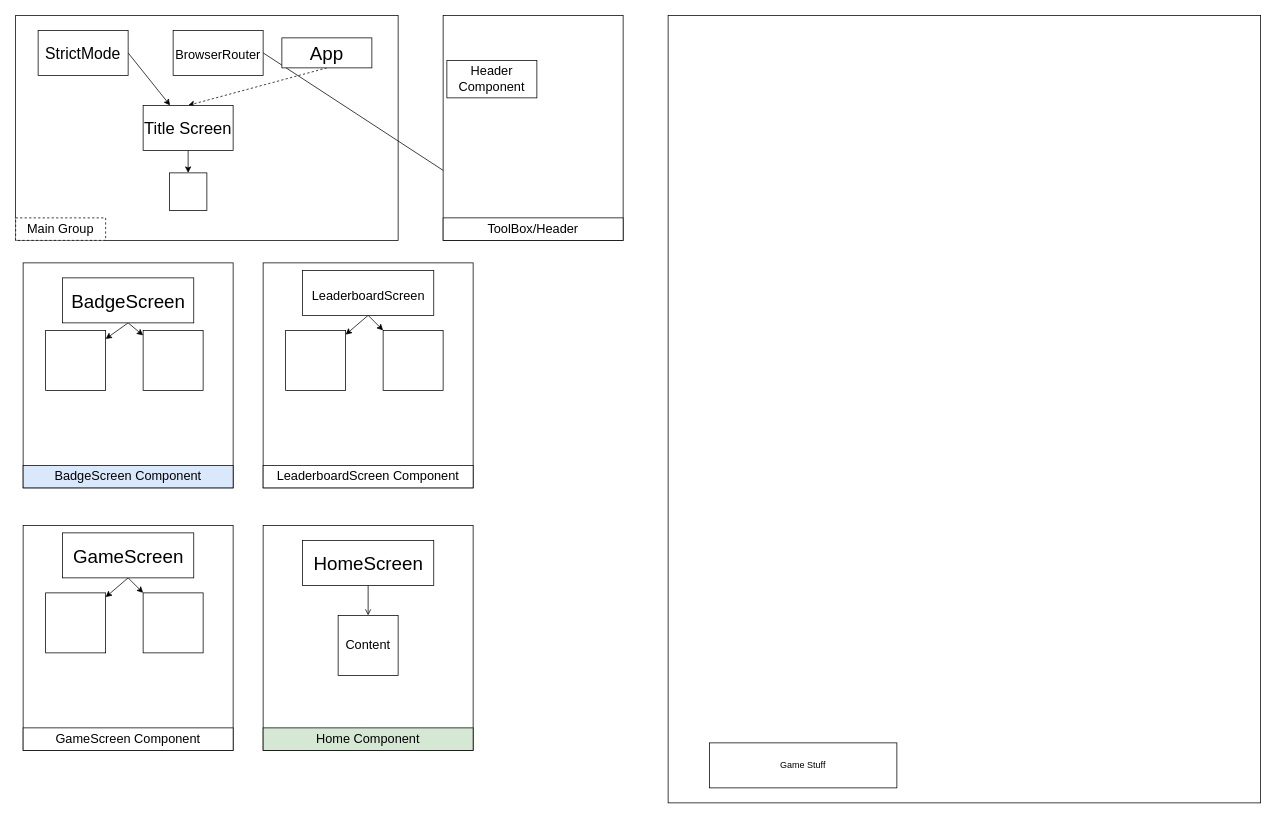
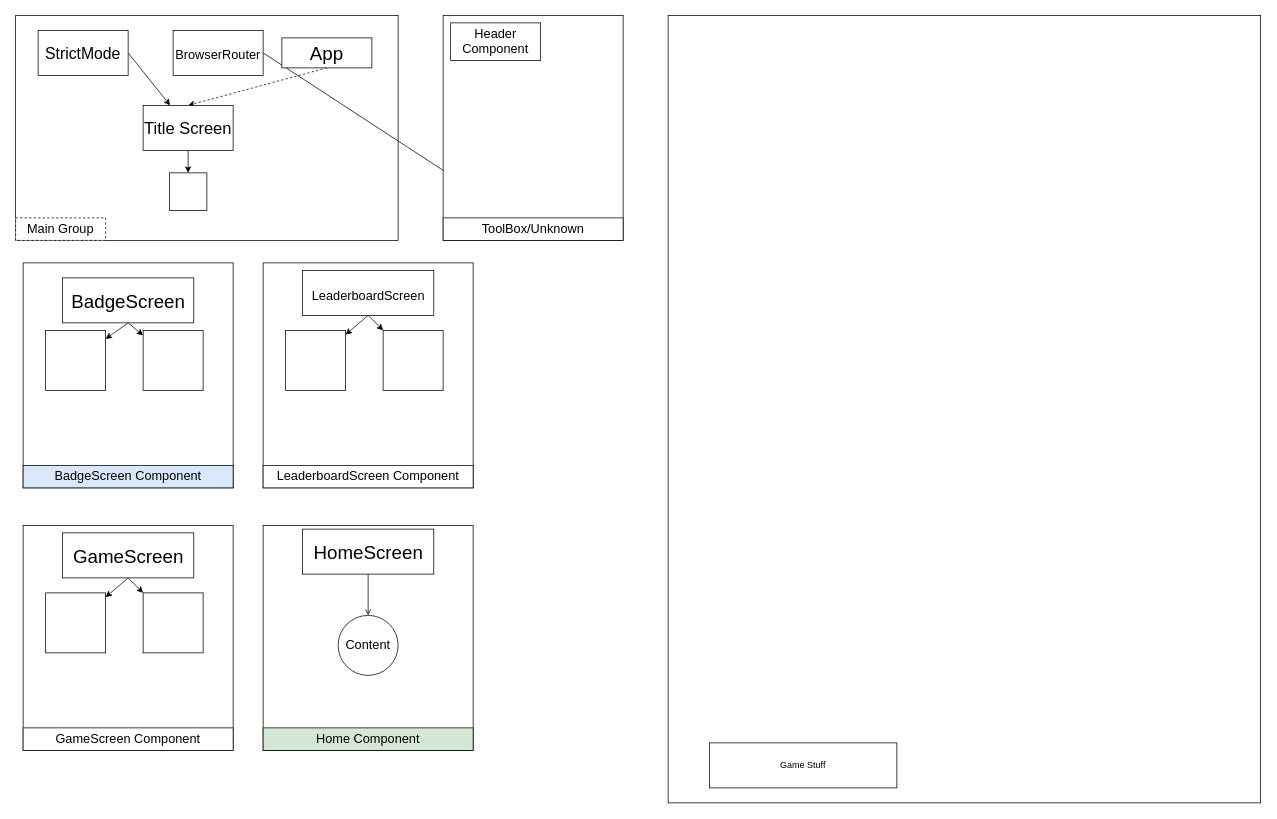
node "Header Component": moved (492, 79) -> (495, 42)
node "ToolBox/Header": label "ToolBox/Header" -> "ToolBox/Unknown"
node "HomeScreen": moved (368, 563) -> (368, 552)
node "Content": shape rectangle -> ellipse
